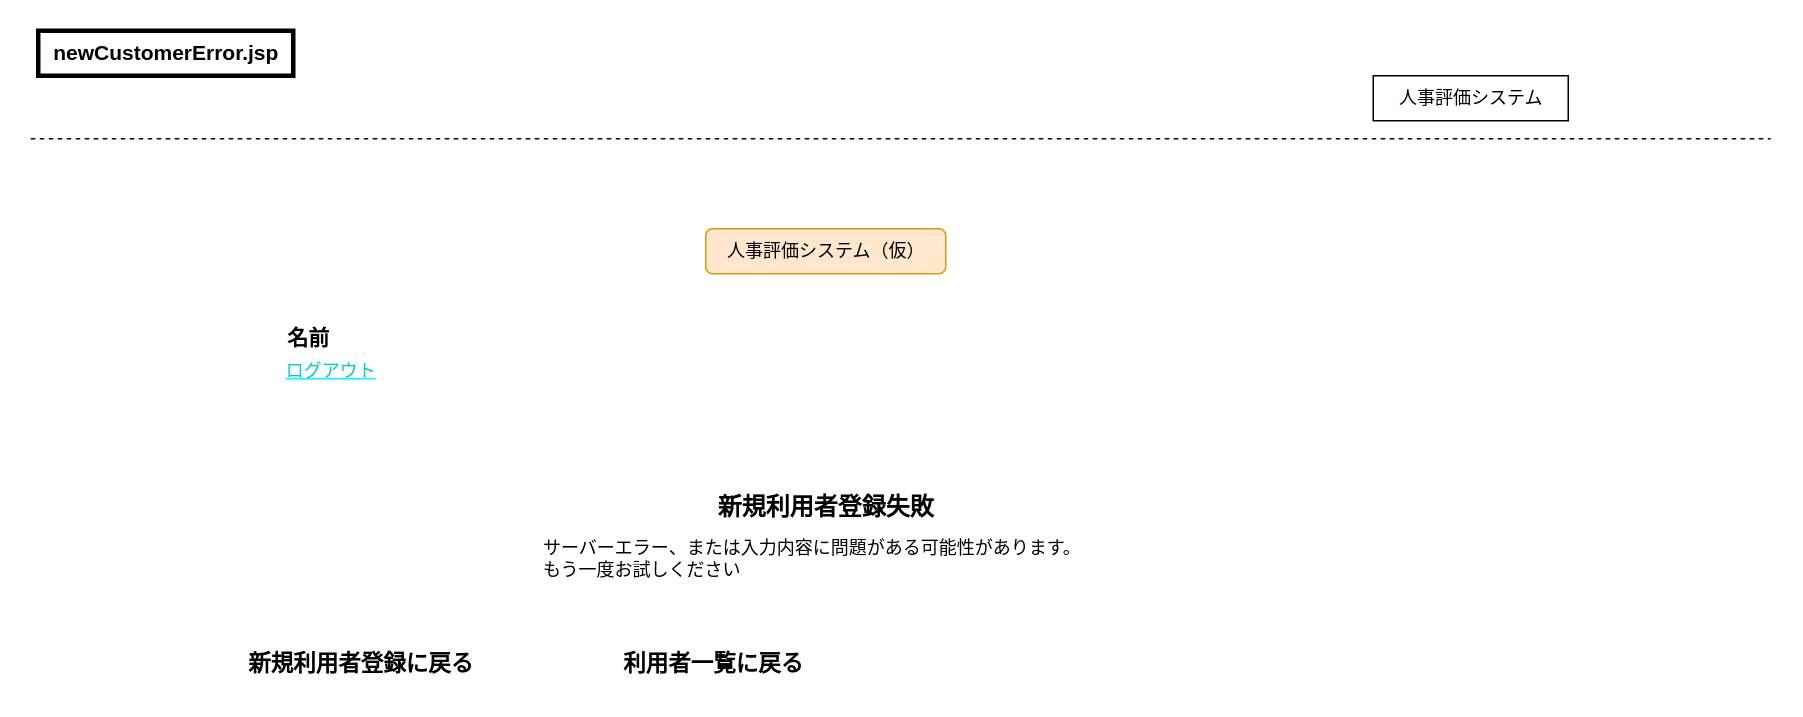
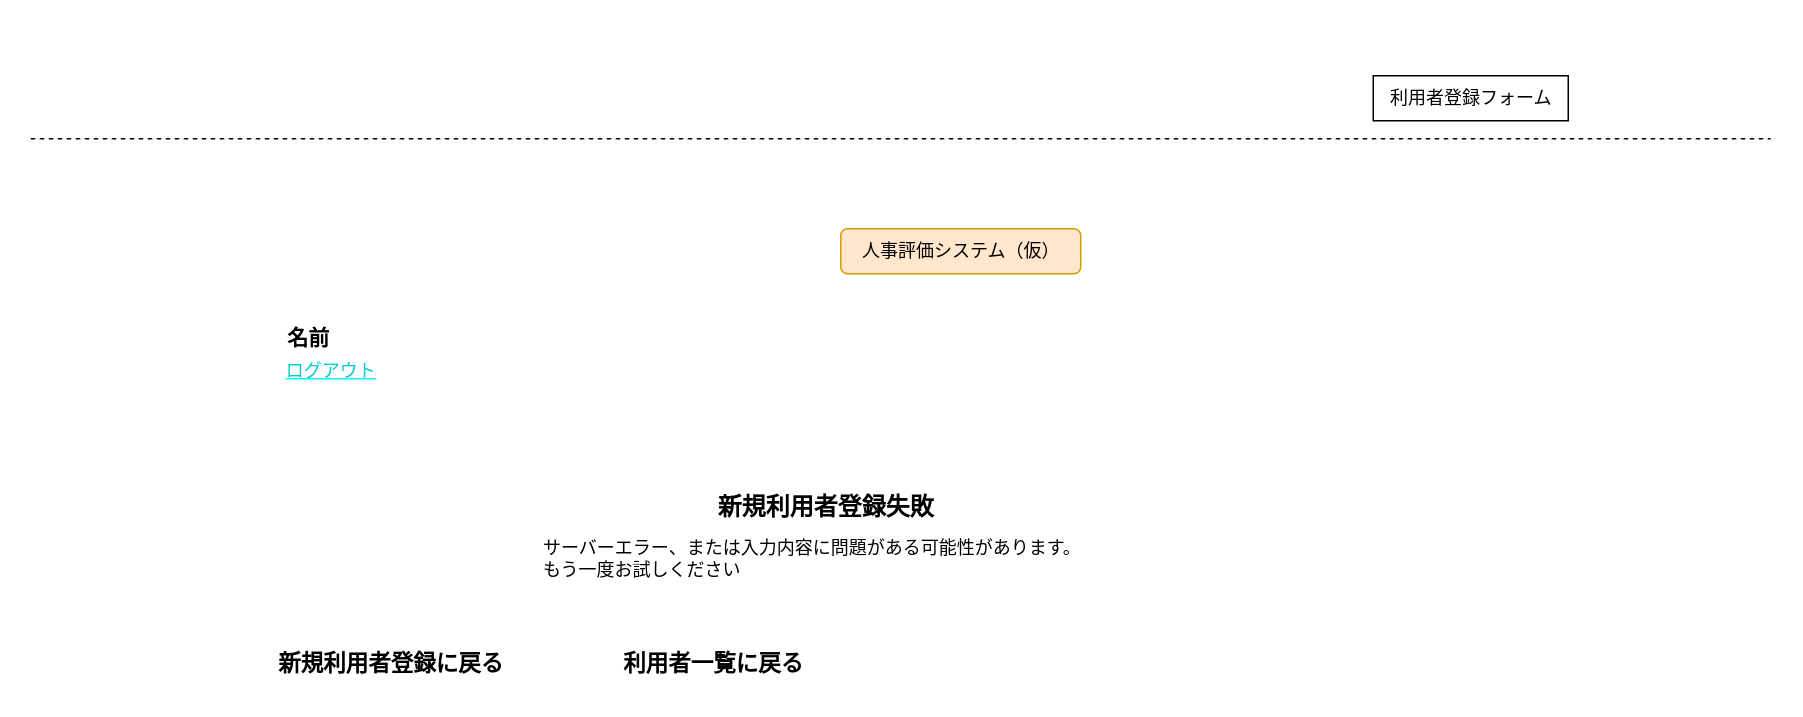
node "newCustomerError.jsp": removed
node "人事評価システム": label "人事評価システム" -> "利用者登録フォーム"
node "人事評価システム（仮）": moved (826, 251) -> (961, 251)
node "新規利用者登録に戻る": moved (361, 662) -> (391, 662)
